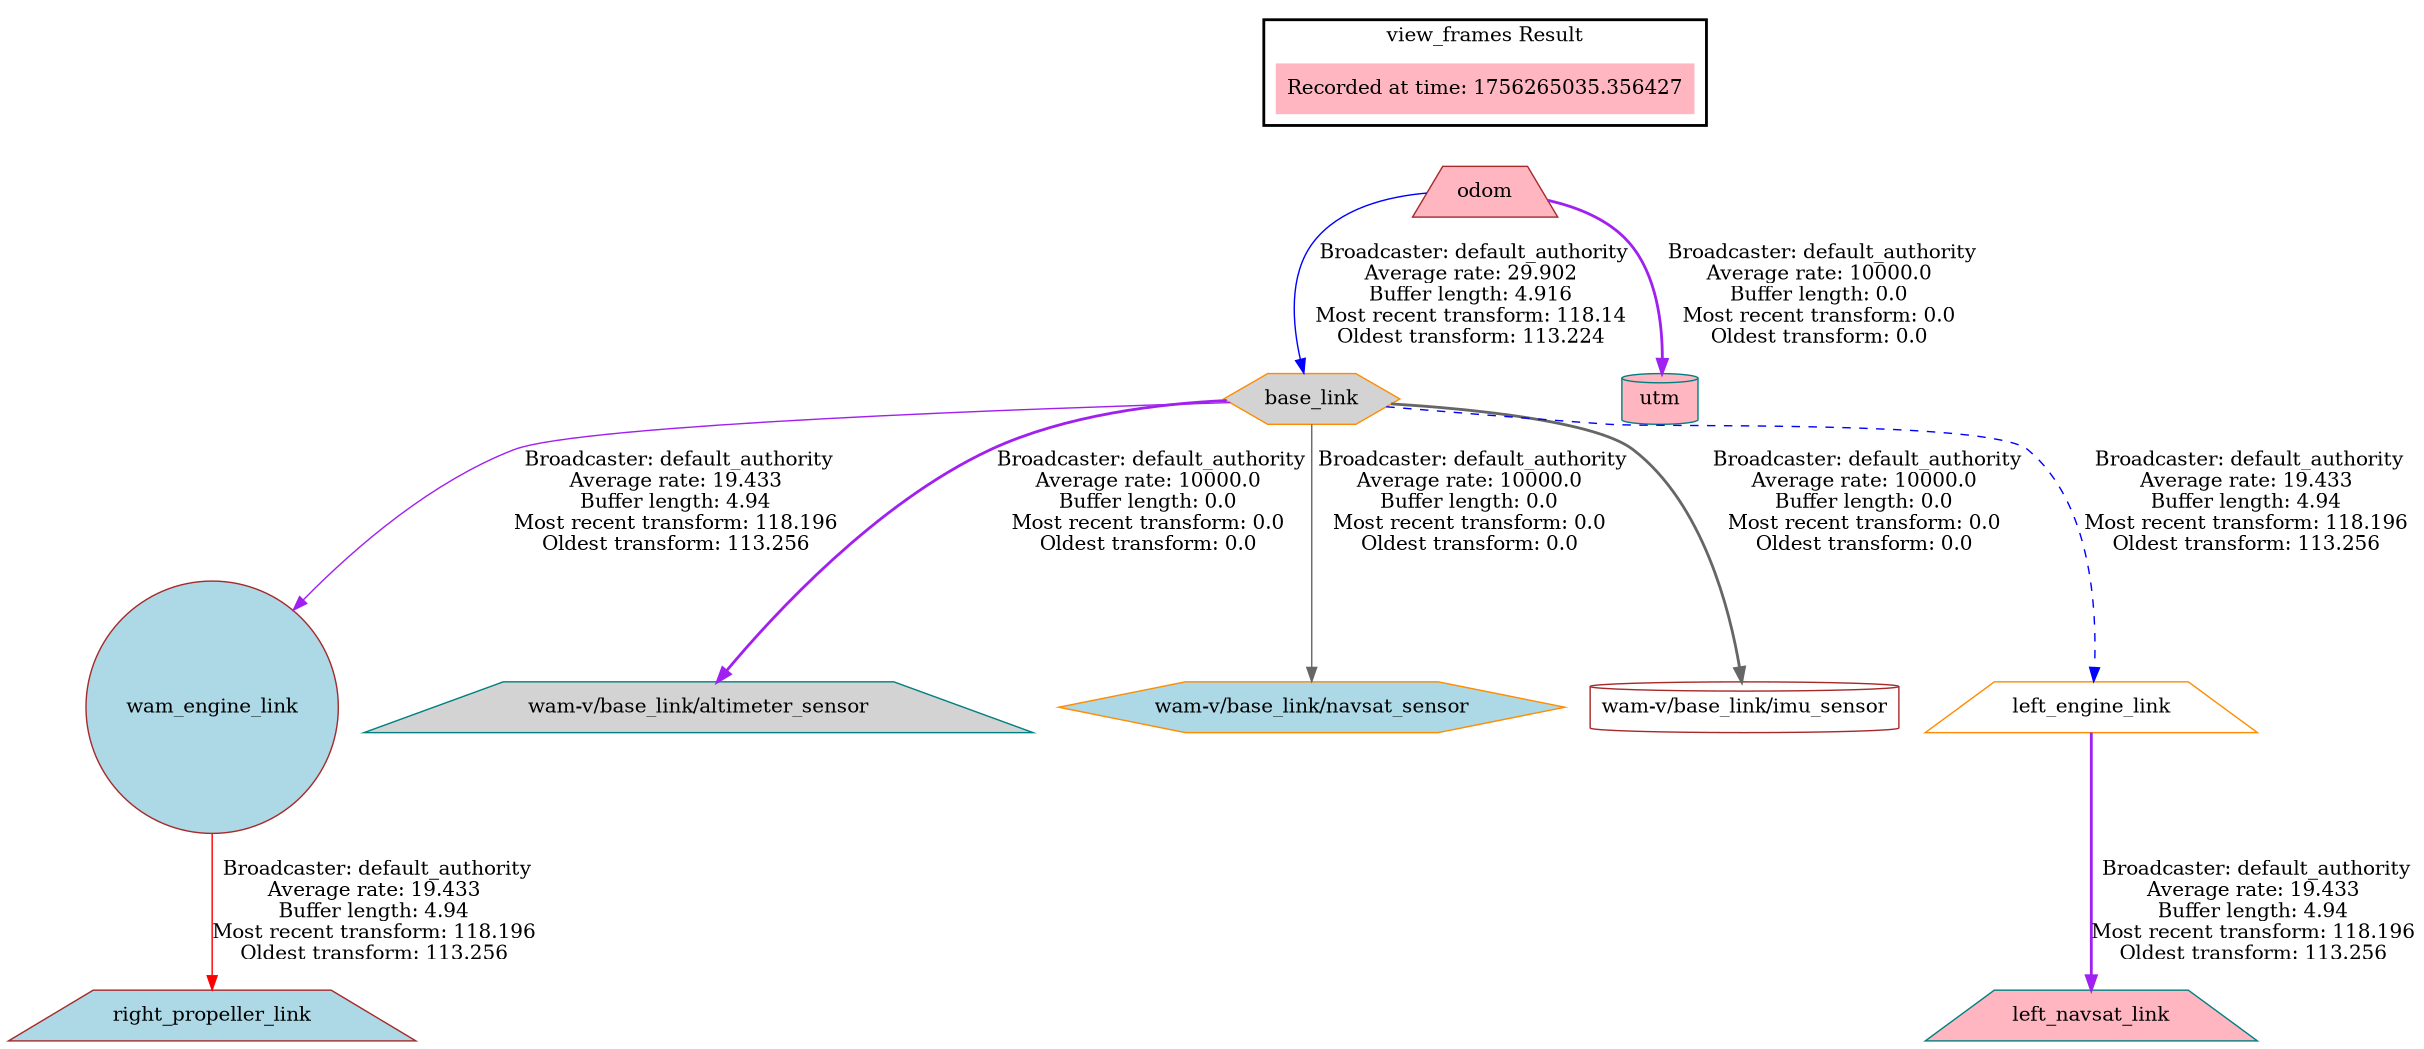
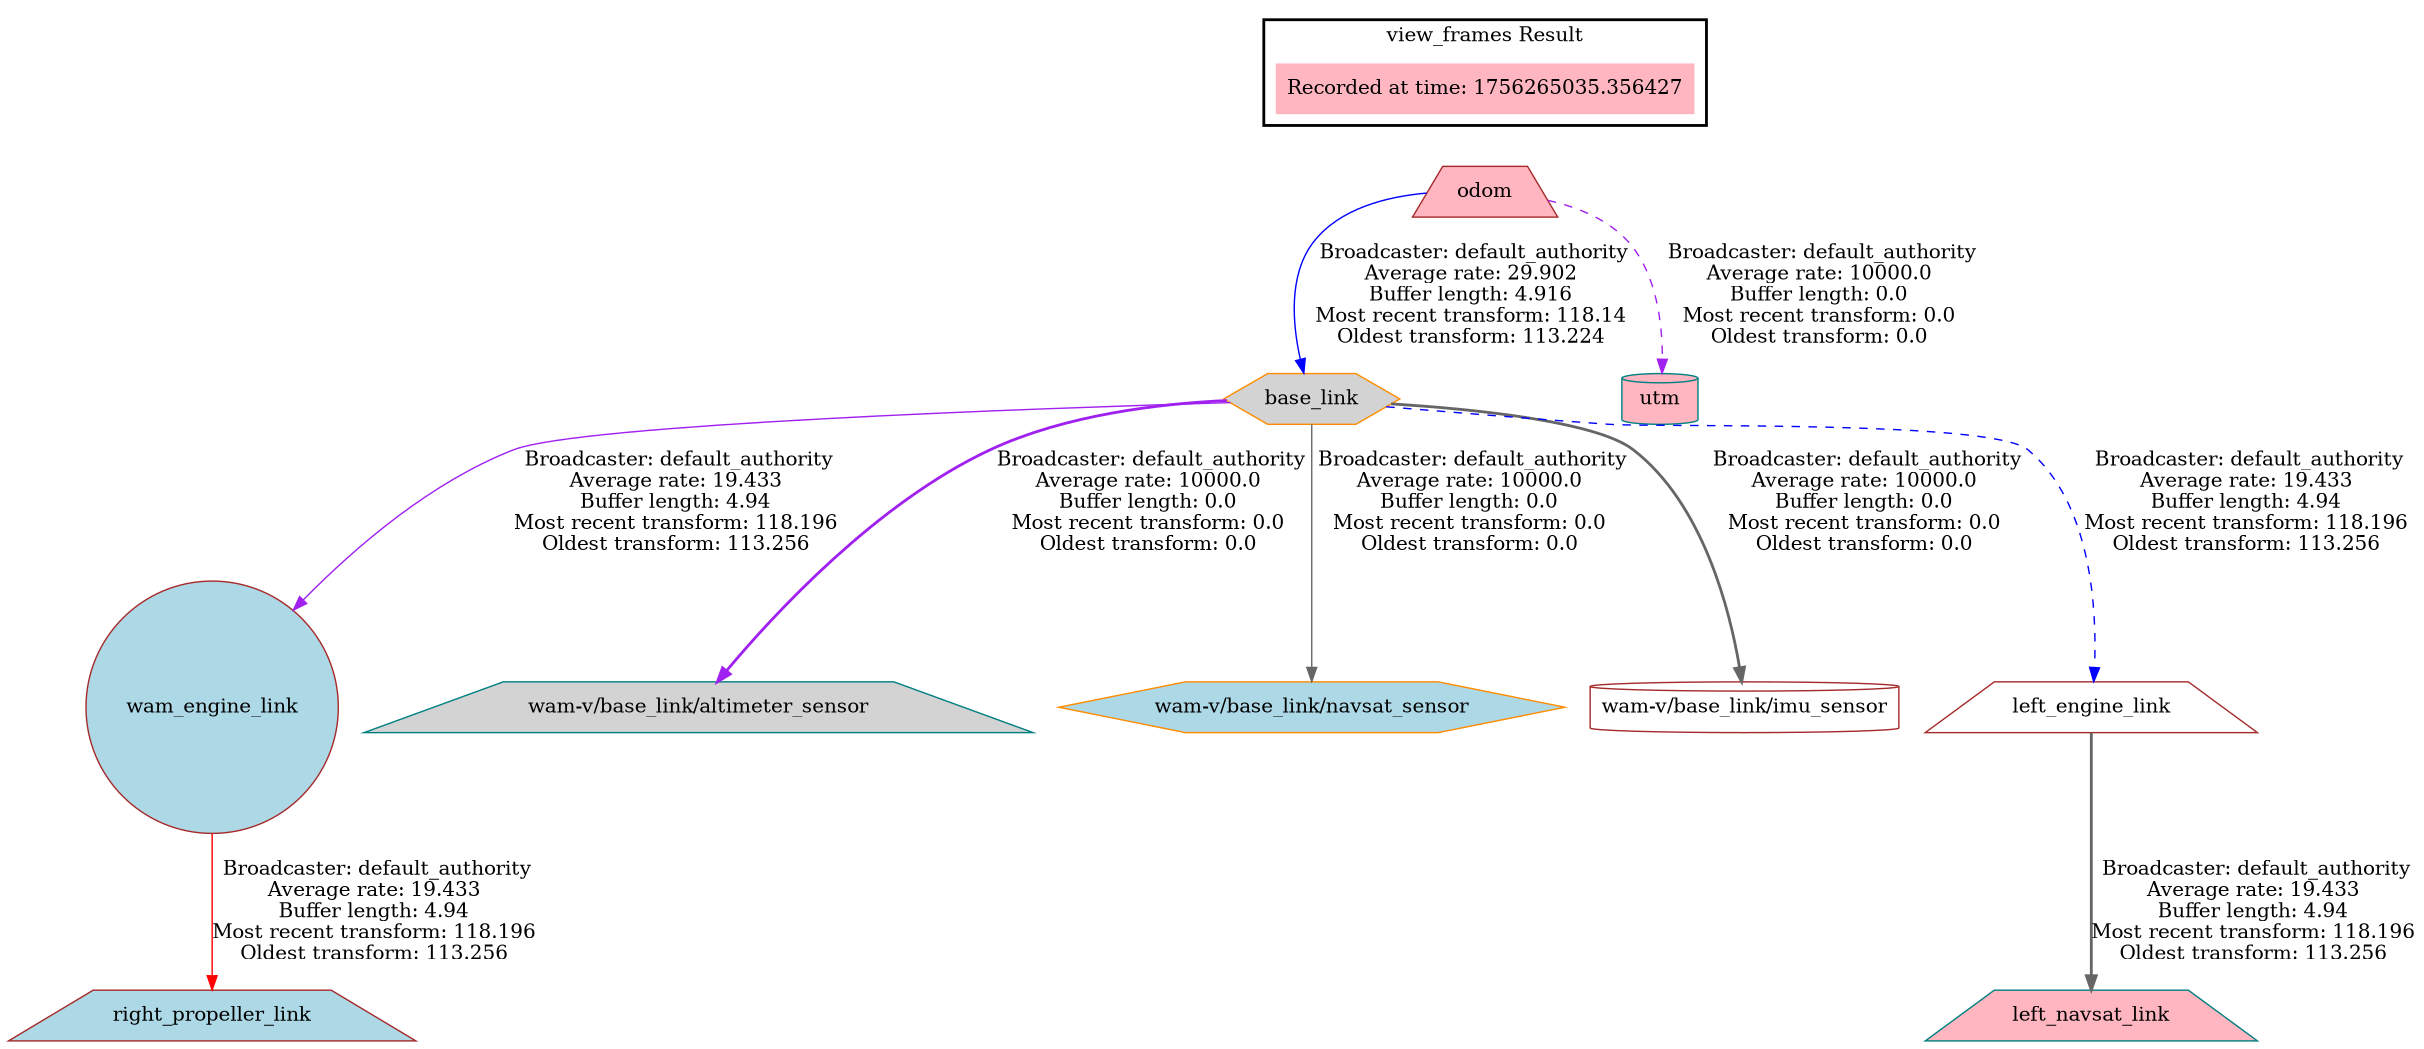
edge "odom" -> "utm": style bold -> dashed
node "left_engine_link": color darkorange -> brown
edge "left_engine_link" -> "left_navsat_link": color purple -> gray40
